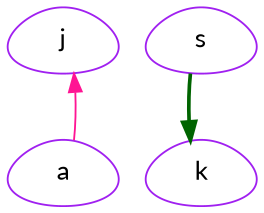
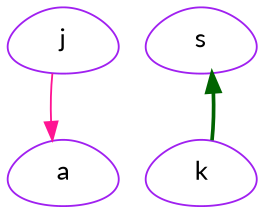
edge "s" -> "k": reversed
edge "a" -> "j": reversed
